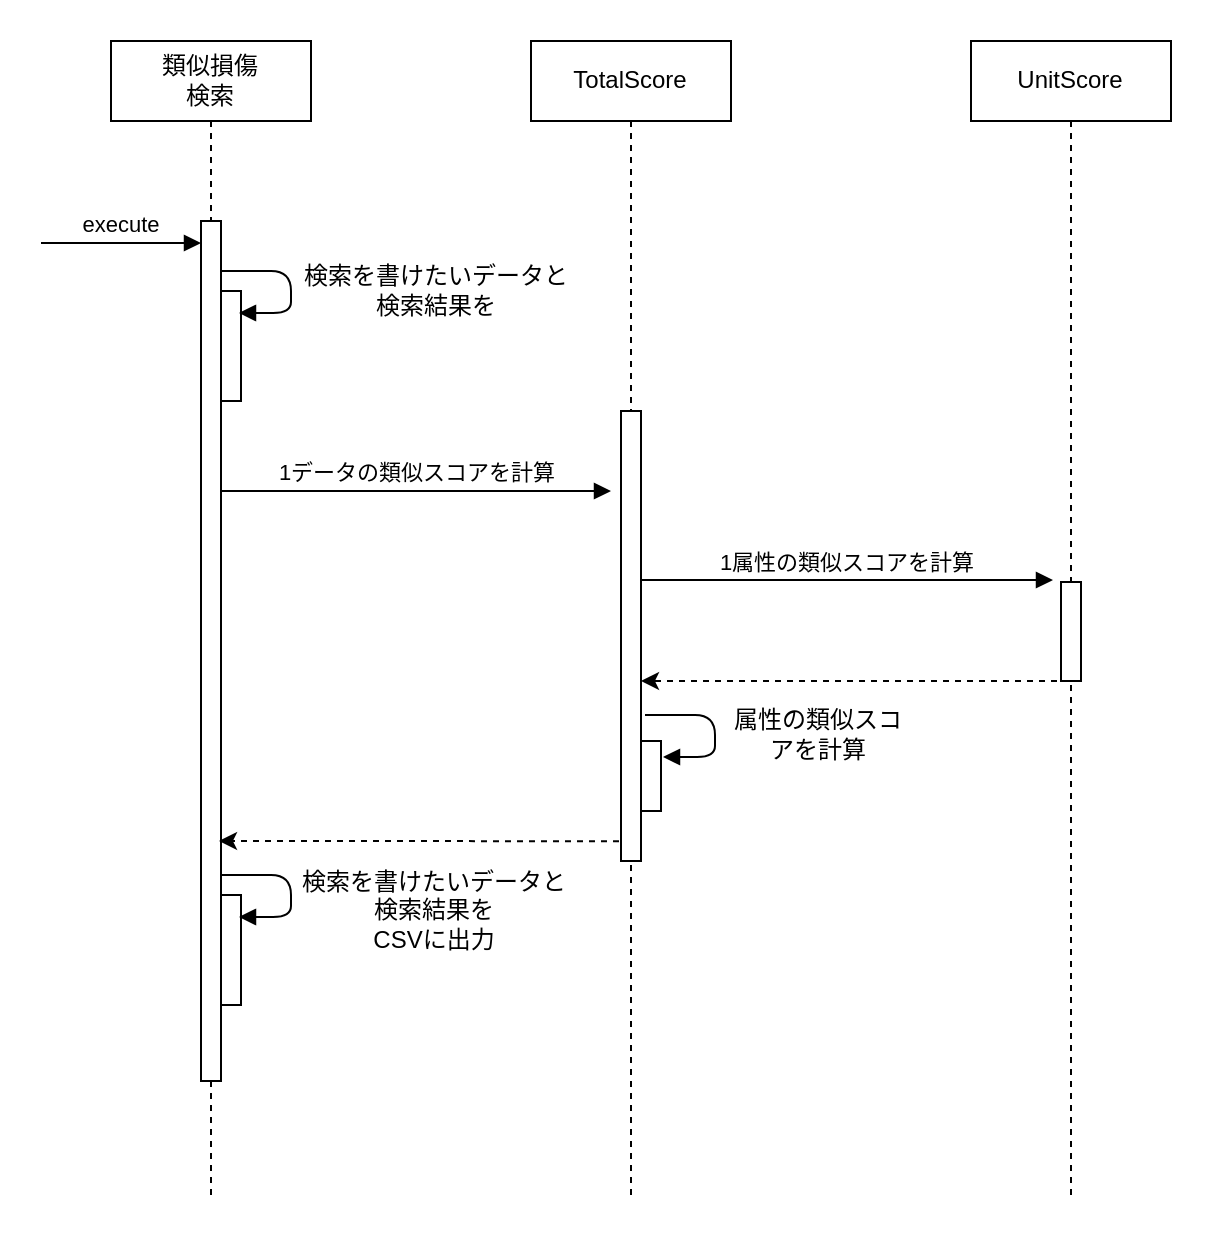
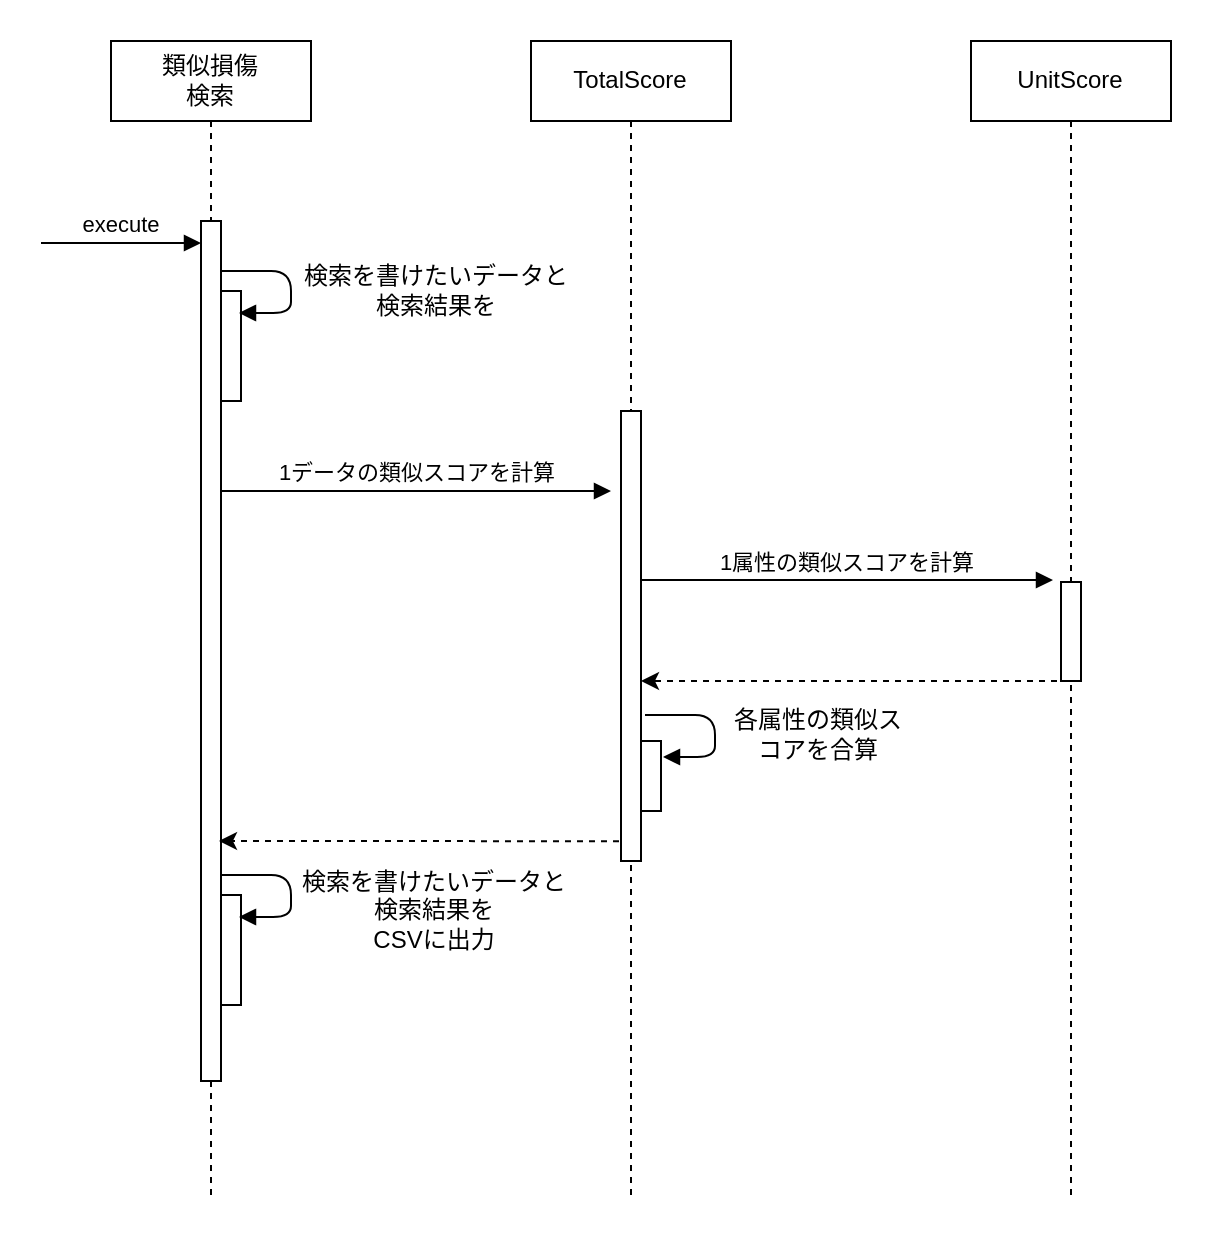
node "属性の類似スコアを計算": label "属性の類似スコアを計算" -> "各属性の類似スコアを合算"
